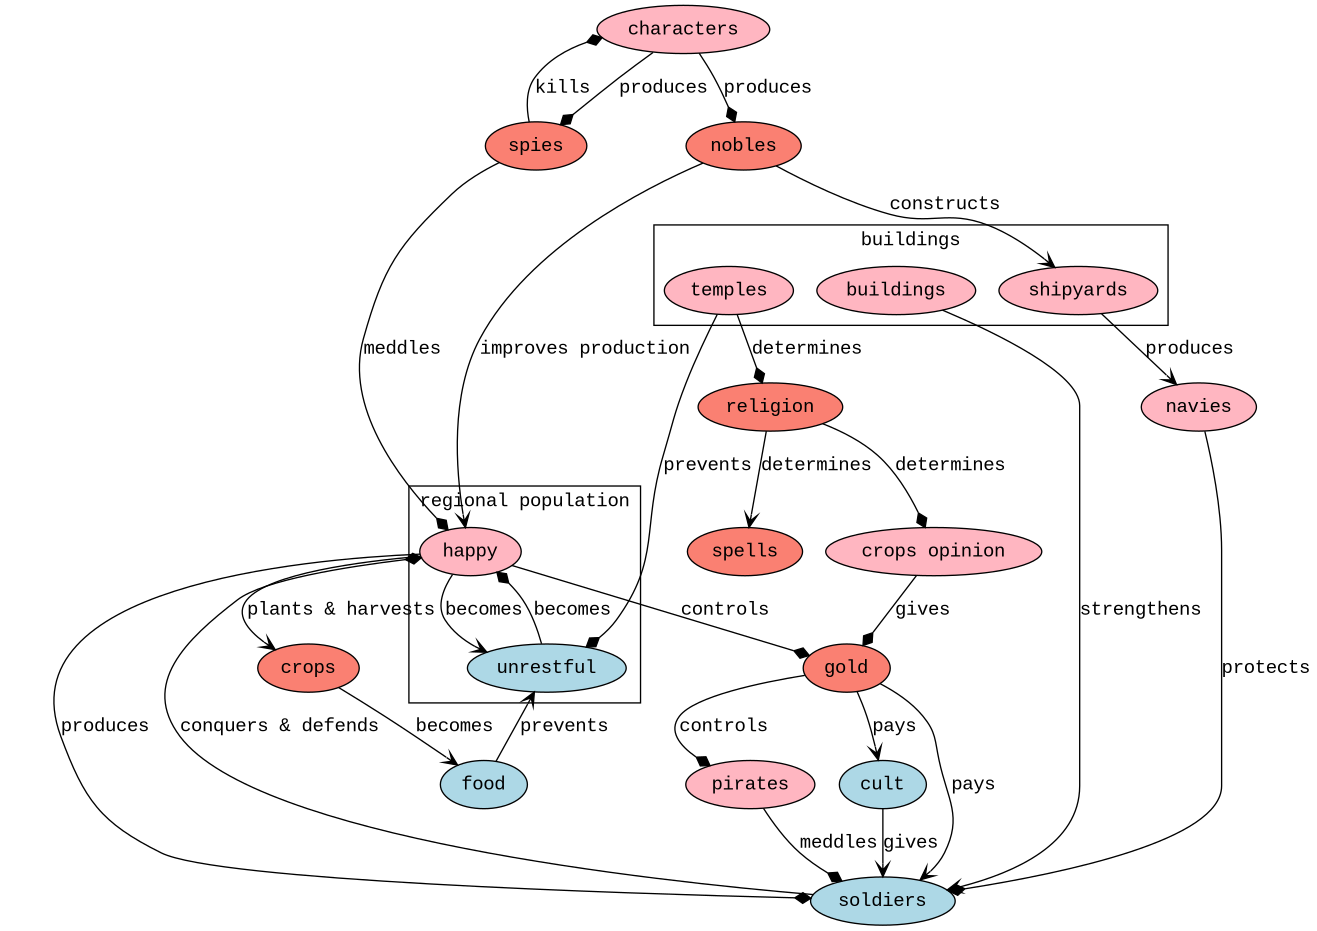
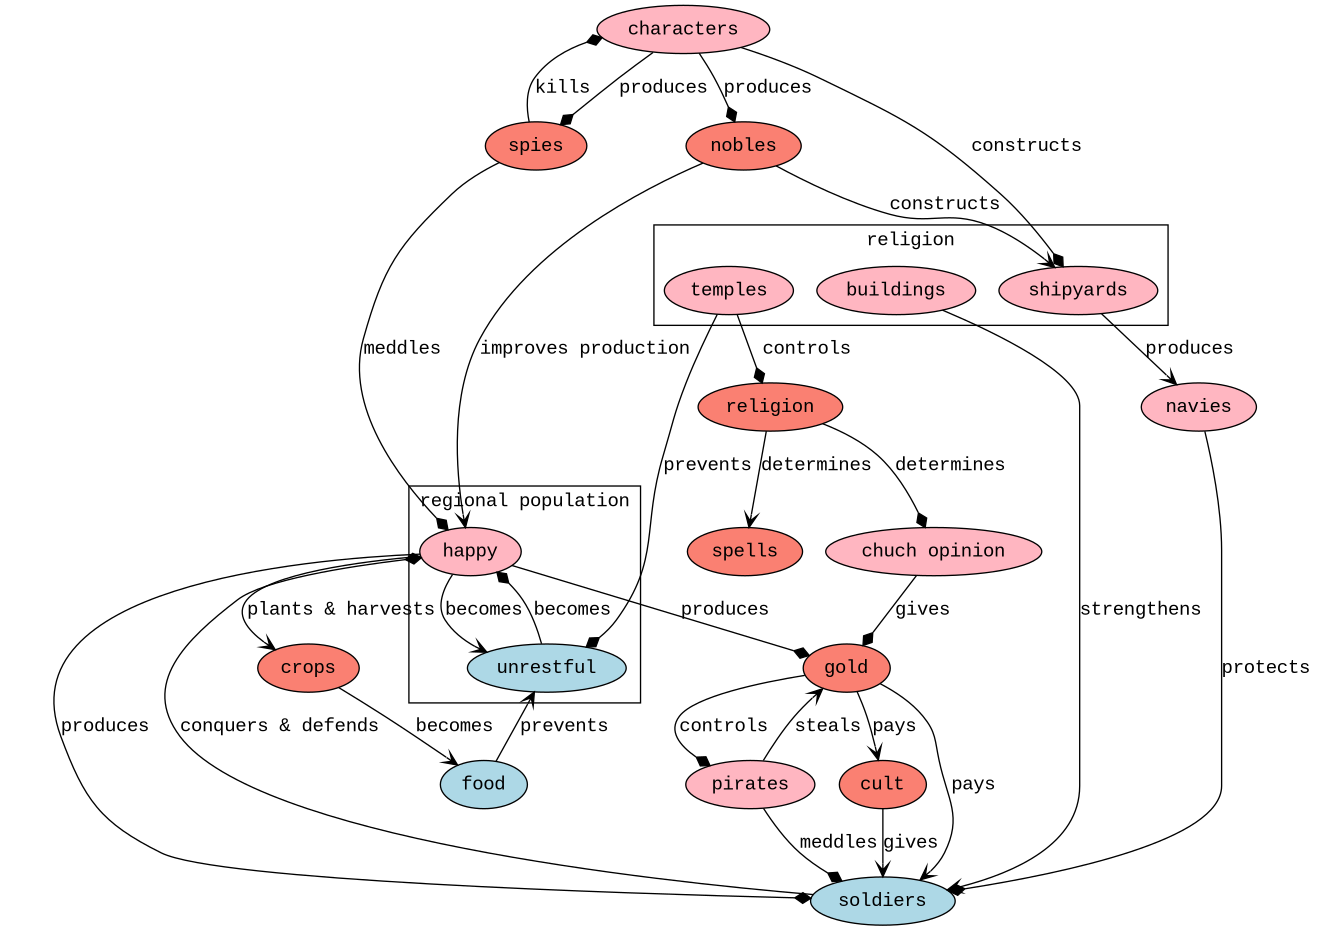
edge "characters" -> "shipyards": added, label "constructs"
cluster "buildings": label "buildings" -> "religion"
edge "temples" -> "religion": label "determines" -> "controls"
node "crops opinion": label "crops opinion" -> "chuch opinion"
edge "happy" -> "gold": label "controls" -> "produces"
edge "pirates" -> "gold": added, label "steals"
node "cult": fillcolor lightblue -> salmon
